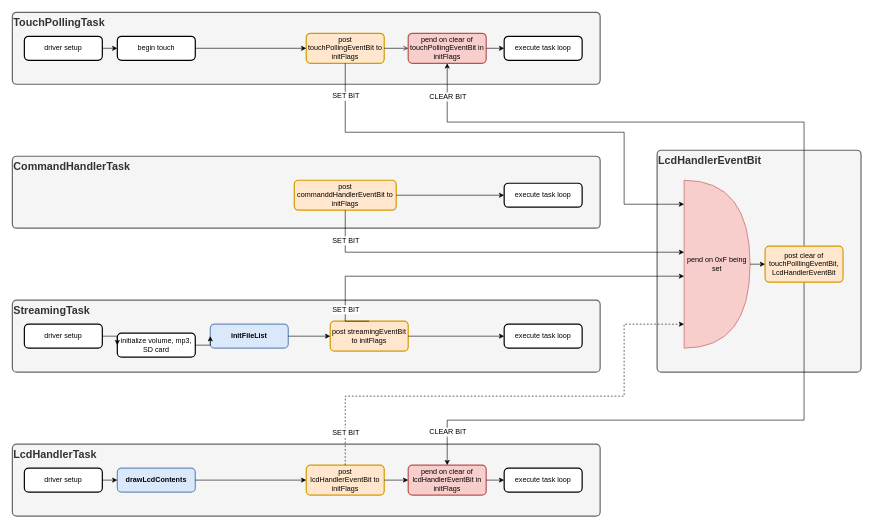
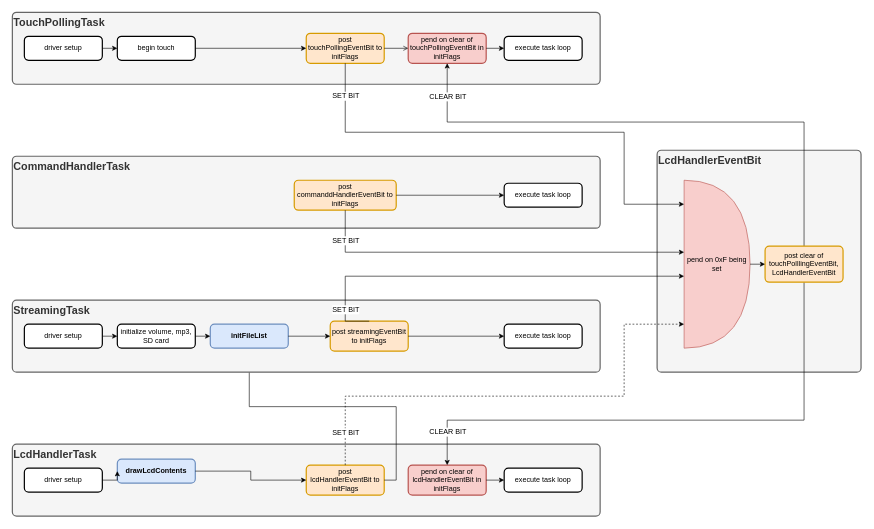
node "initialize volume, mp3, SD card": moved (156, 345) -> (156, 336)
node "drawLcdContents": moved (156, 480) -> (156, 471)
edge "post lcdHandlerEventBit to initFlags" -> "pend on clear of lcdHandlerEventBit in initFlags": now "post lcdHandlerEventBit to initFlags" -> "initFileList"
